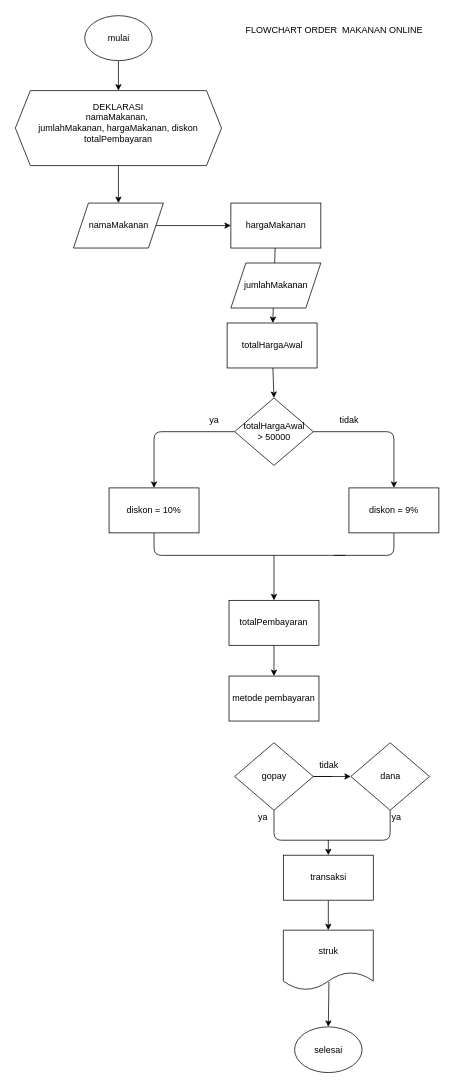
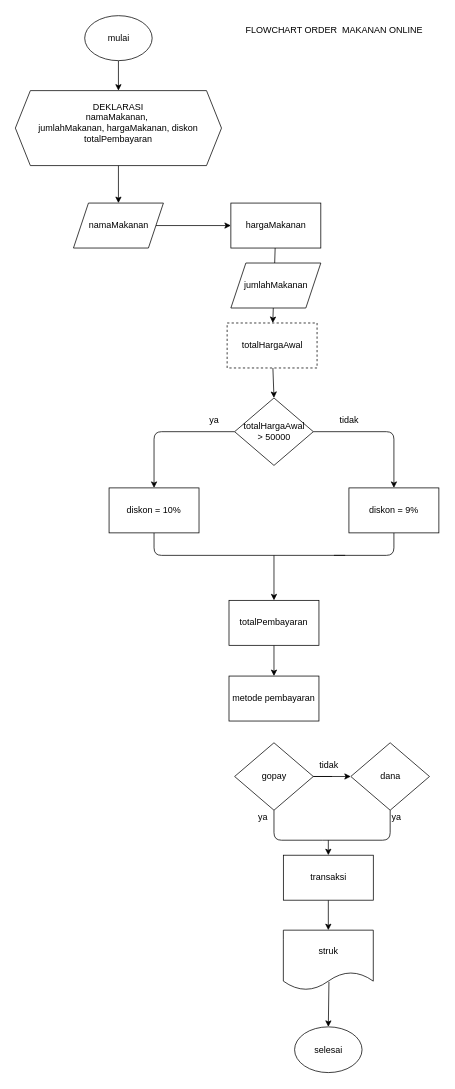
node "totalHargaAwal": style solid -> dashed
